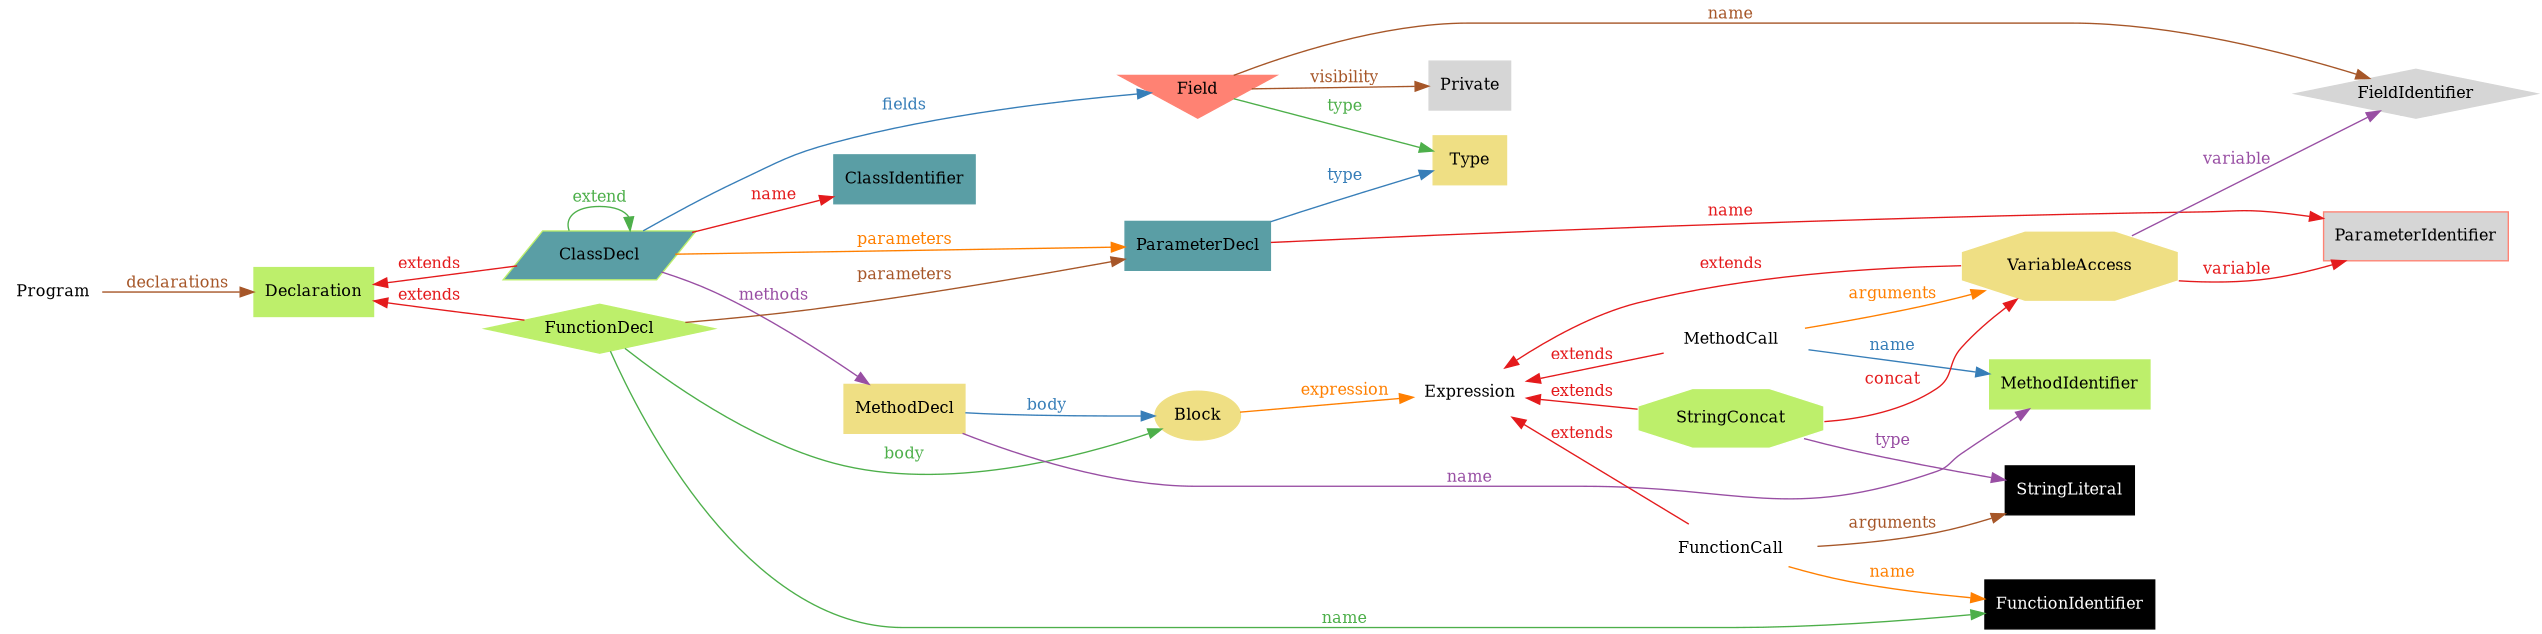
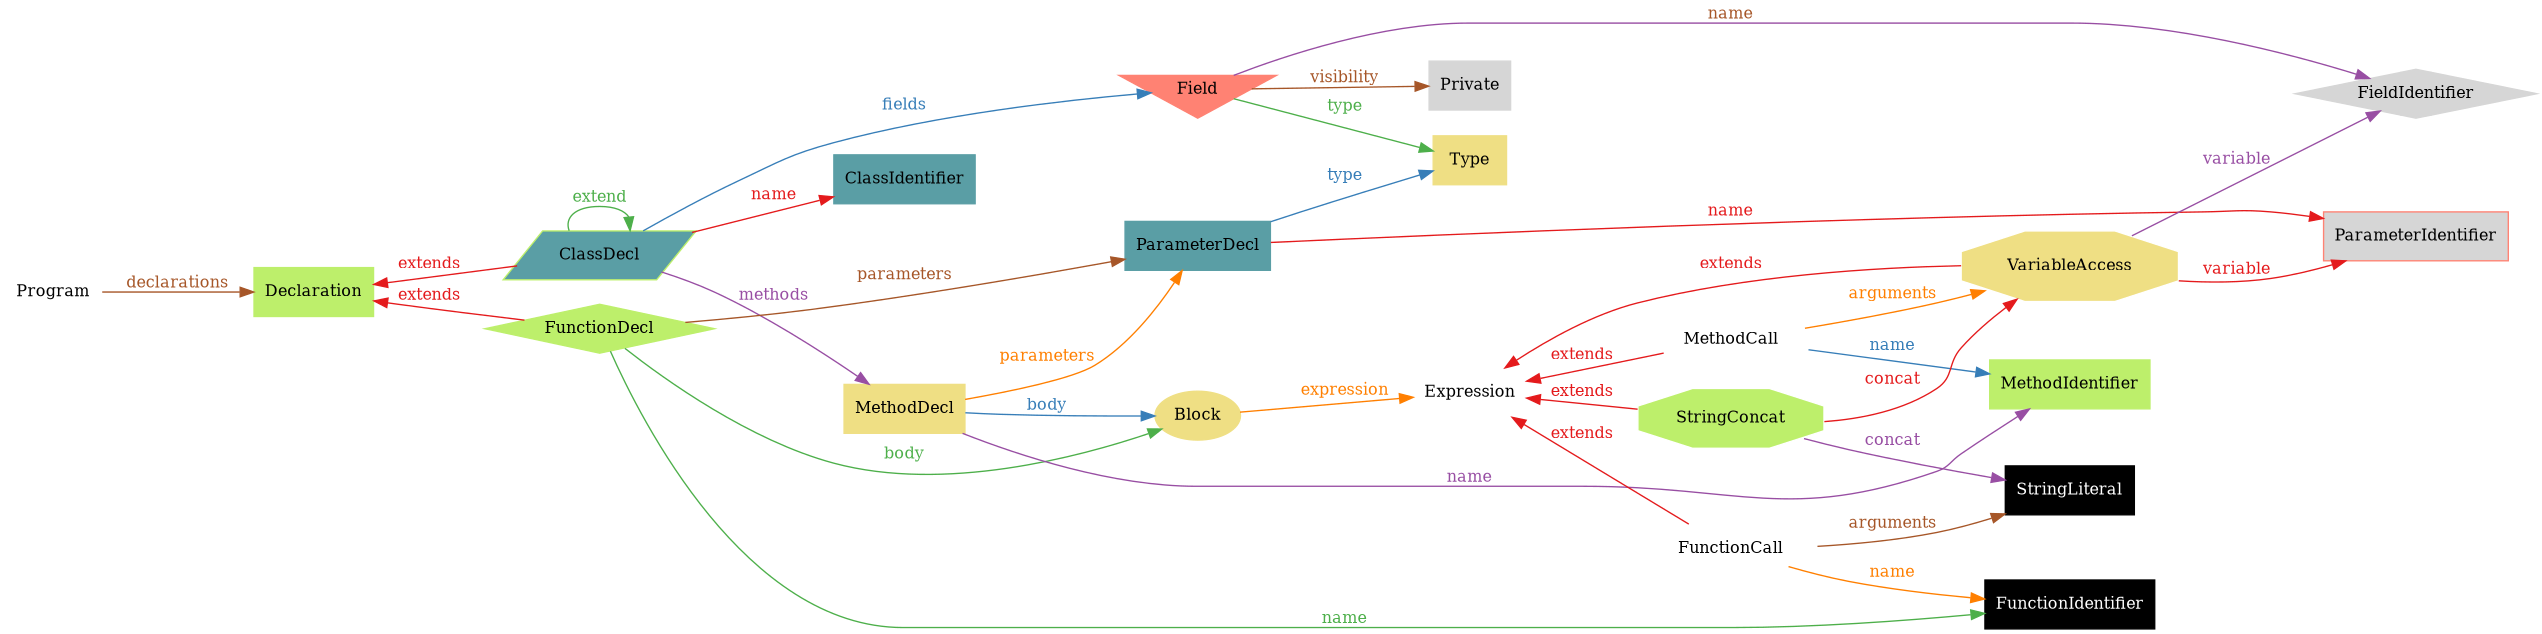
edge "Field" -> "FieldIdentifier": color #a65628 -> #984ea3
edge "ClassDecl" -> "ParameterDecl": now "MethodDecl" -> "ParameterDecl"
edge "StringConcat" -> "StringLiteral": label "type" -> "concat"
